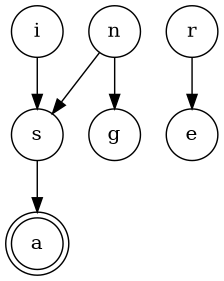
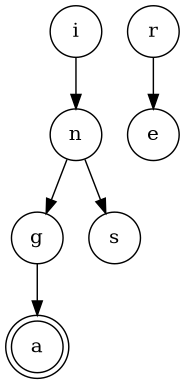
edge "i" -> "s": now "i" -> "n"
edge "s" -> "a": now "g" -> "a"
